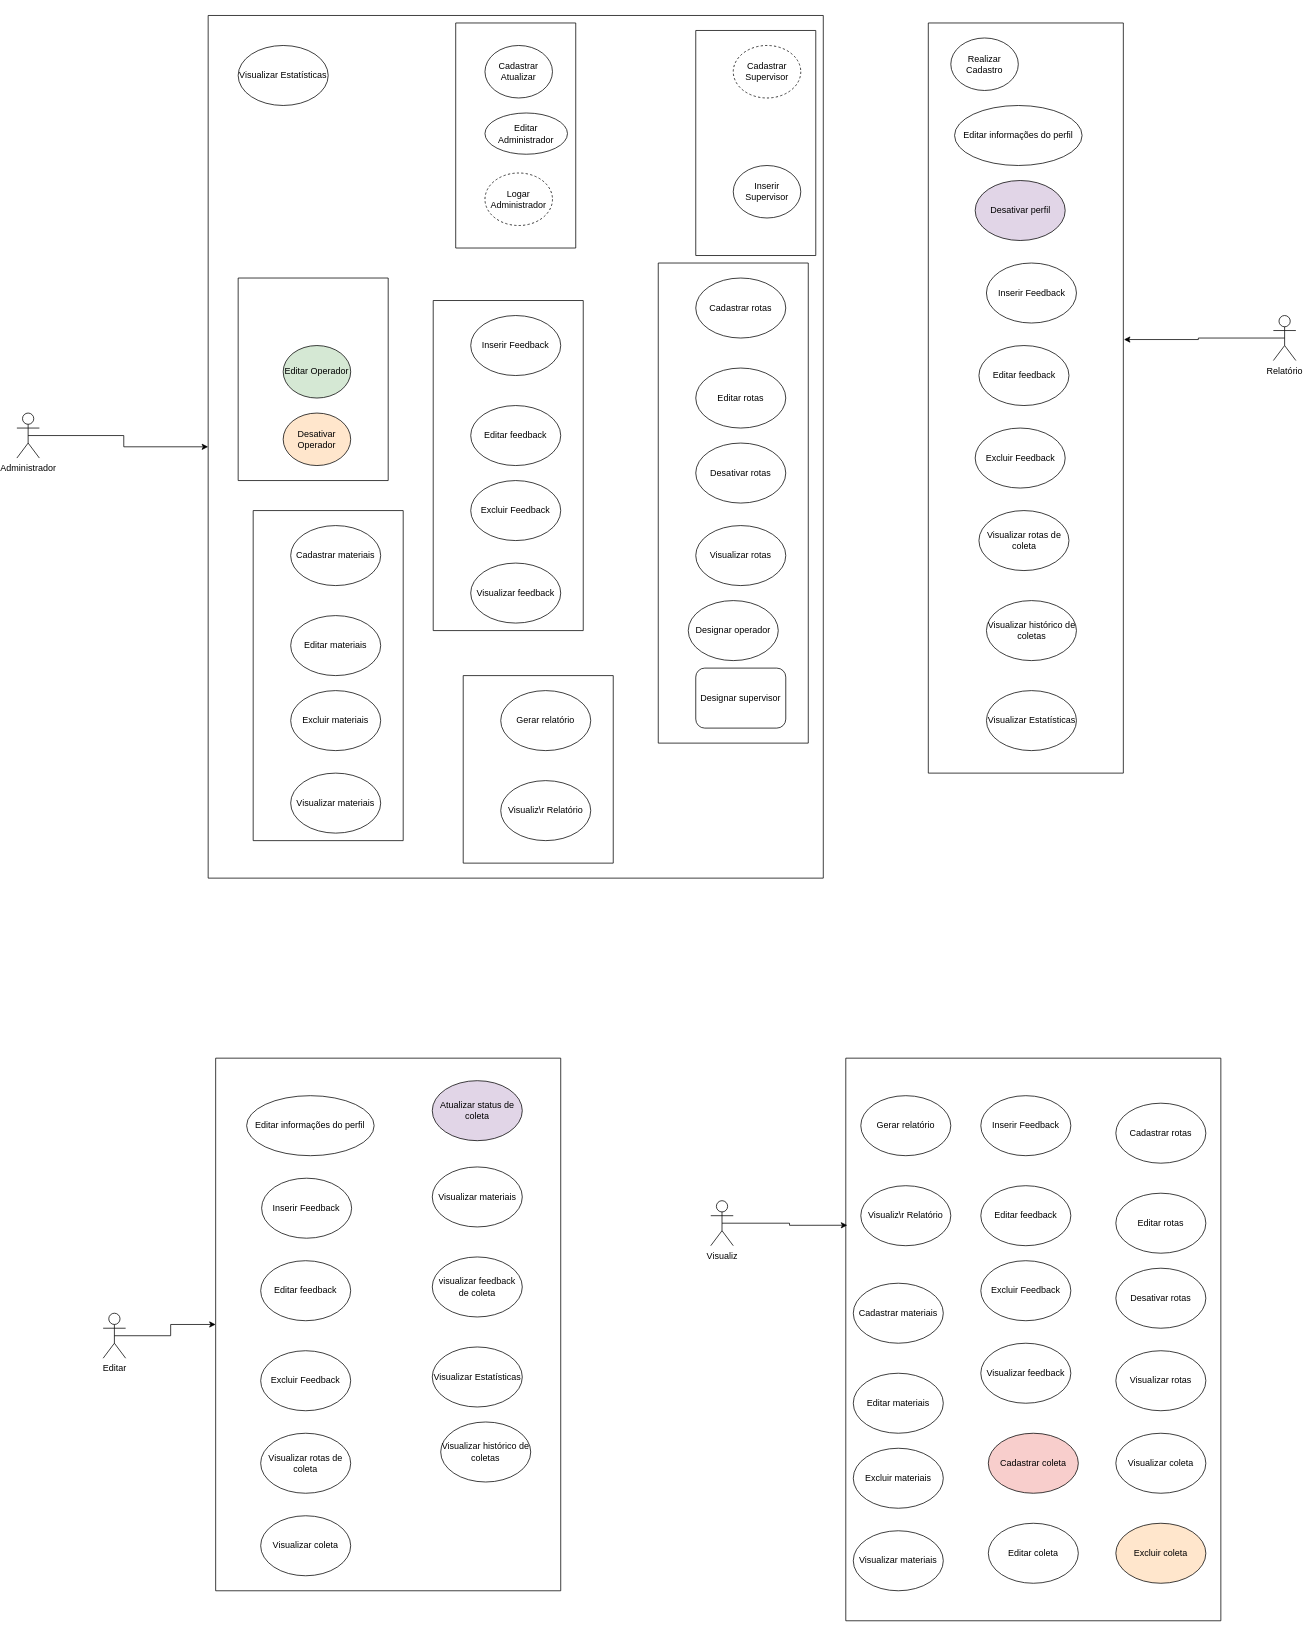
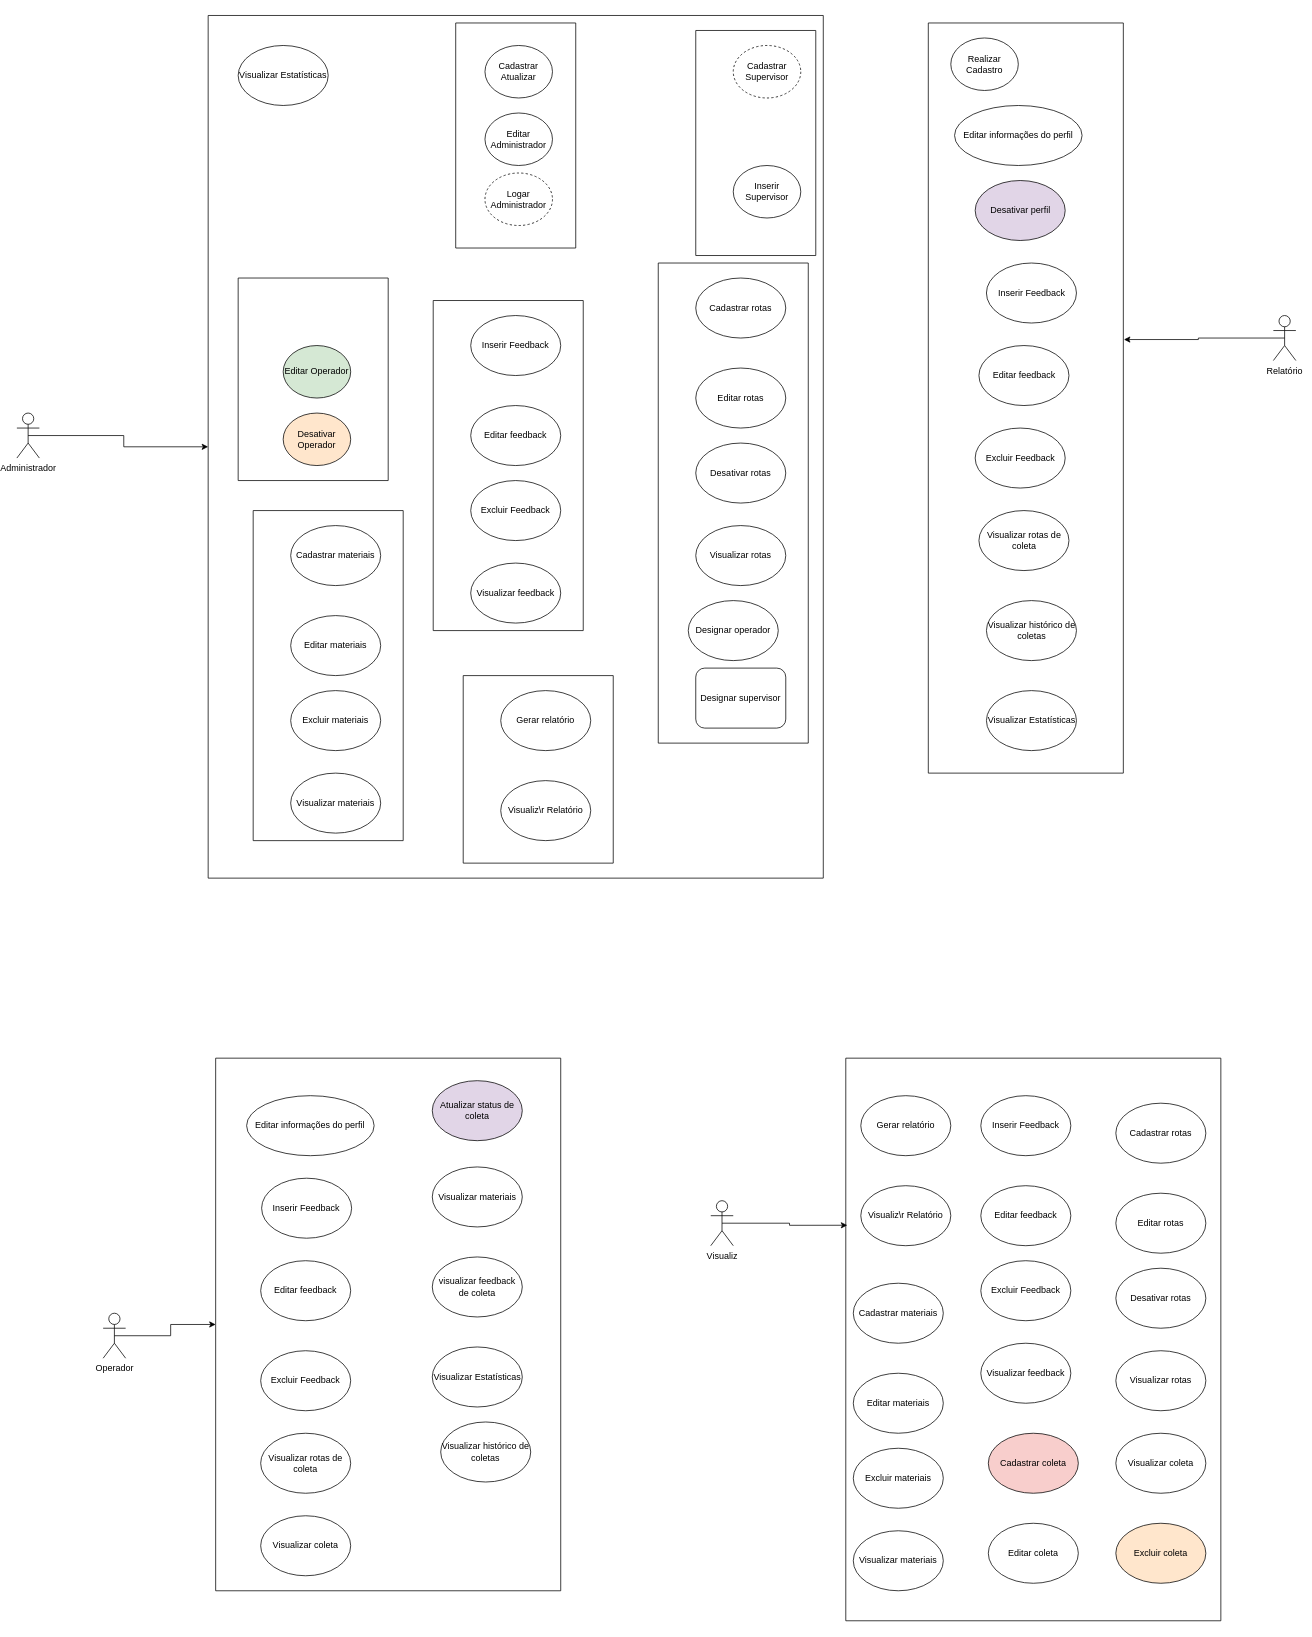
node "Editar Administrador": size 83x41 -> 68x53
node "Editar": label "Editar" -> "Operador"
